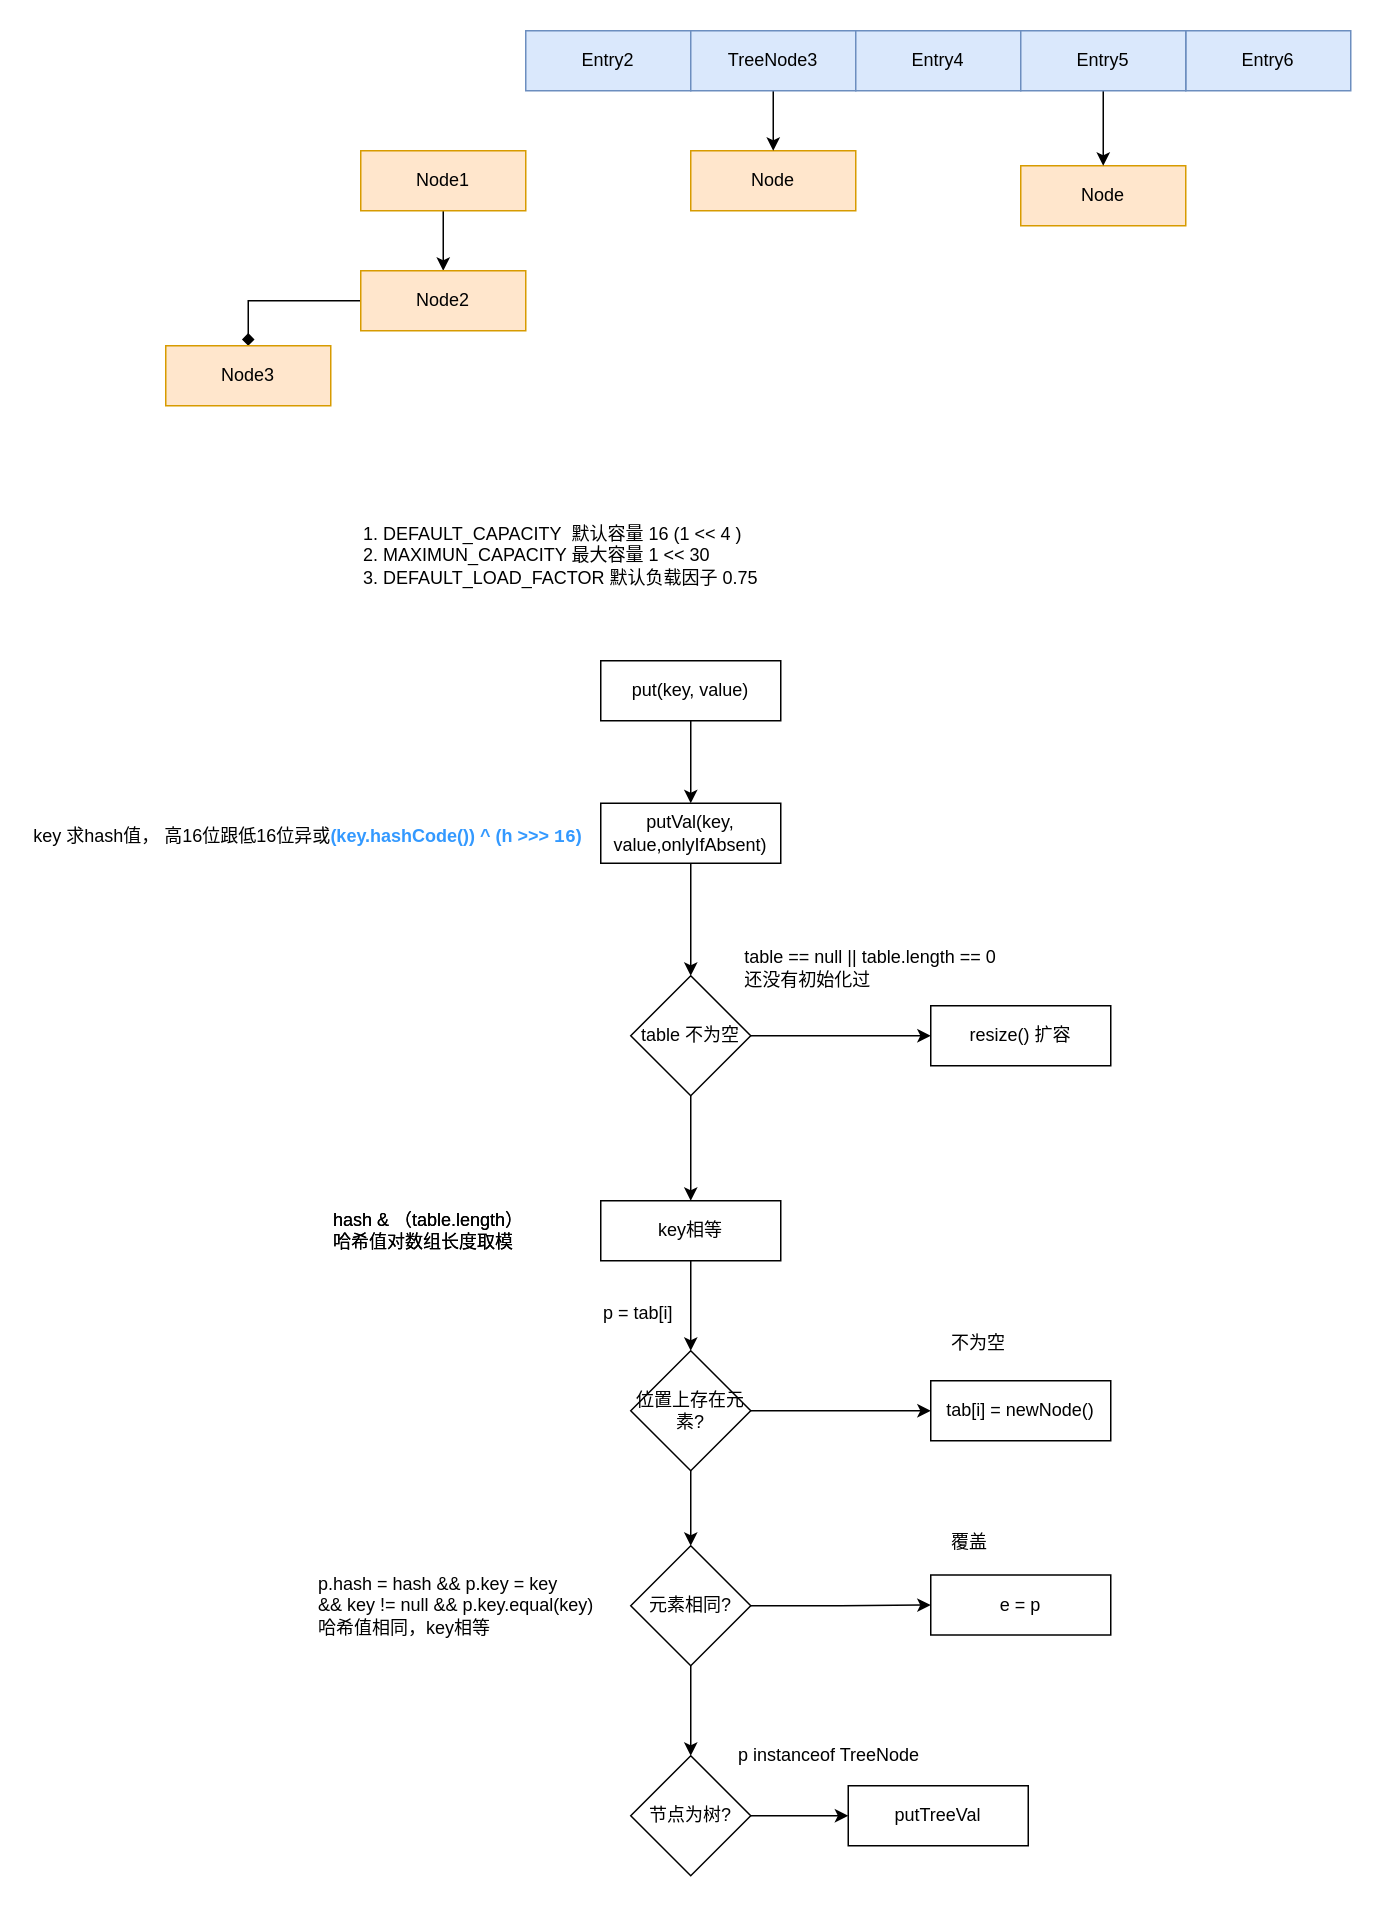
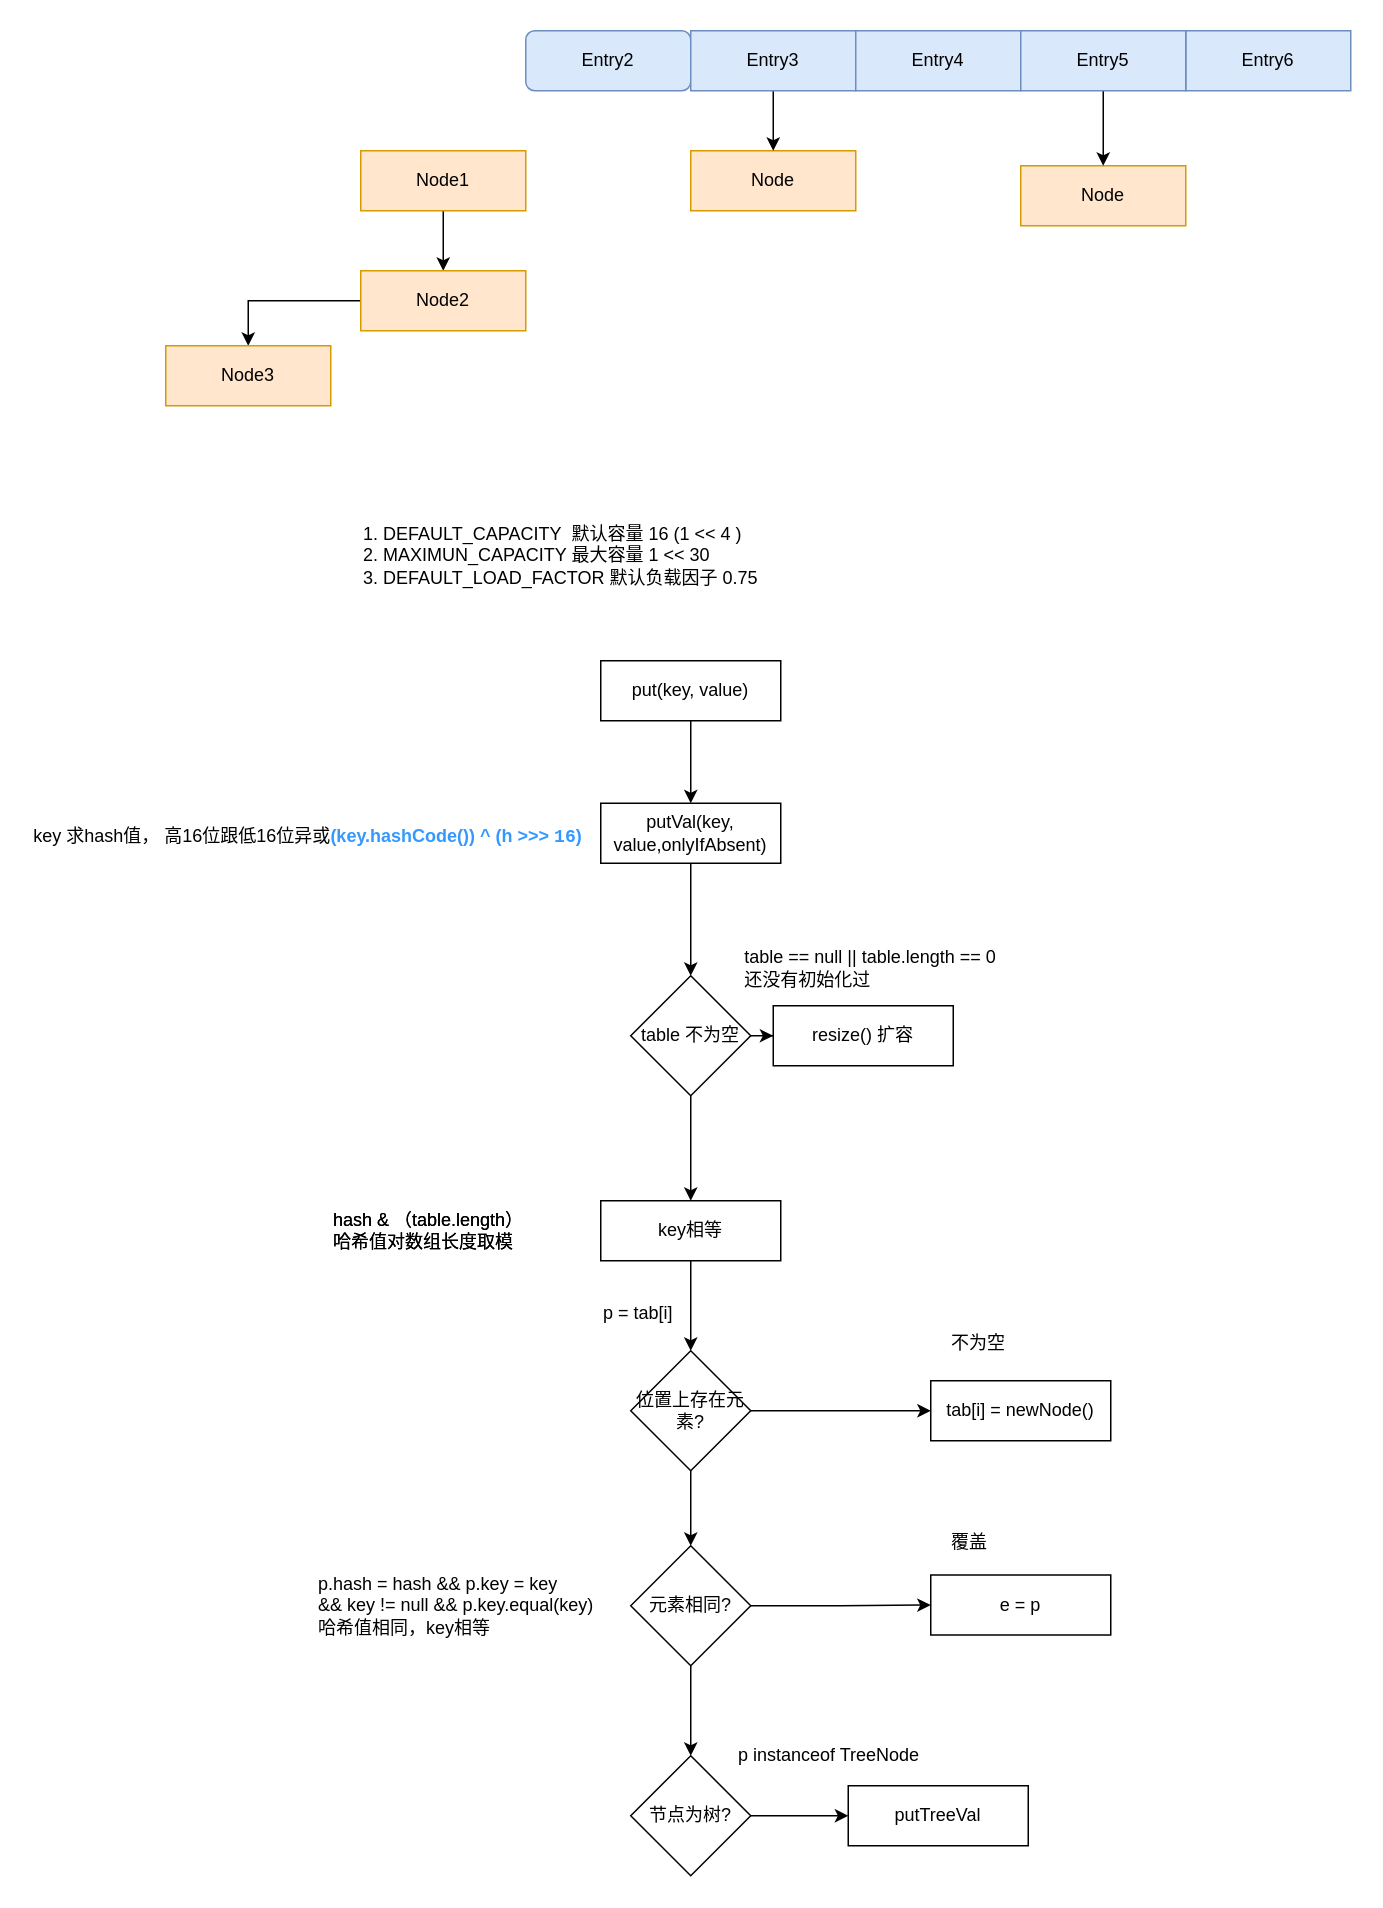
node "Entry2": shape rectangle -> rounded rectangle
node "TreeNode3": label "TreeNode3" -> "Entry3"
edge "Node2" -> "Node3": arrowhead diamond -> classic
node "resize() 扩容": moved (1021, 1036) -> (863, 1036)
